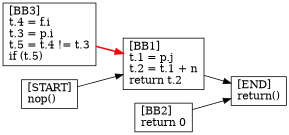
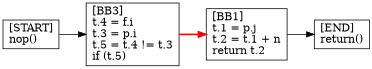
edge "[START] nop()" -> "[BB1] t.1 = p.j t.2 = t.1 + n return t.2": now "[START] nop()" -> "[BB3] t.4 = f.i t.3 = p.i t.5 = t.4 != t.3 if (t.5)"
node "[BB2] return 0": removed
